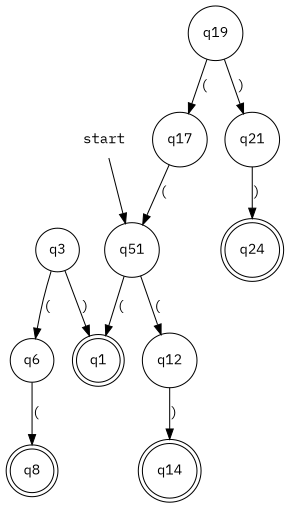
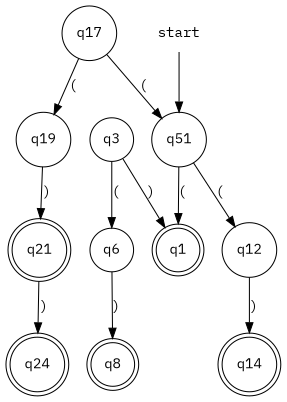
edge "q19" -> "q17": reversed
node "q21": shape circle -> doublecircle
edge "q6" -> "q8": label "(" -> ")"
